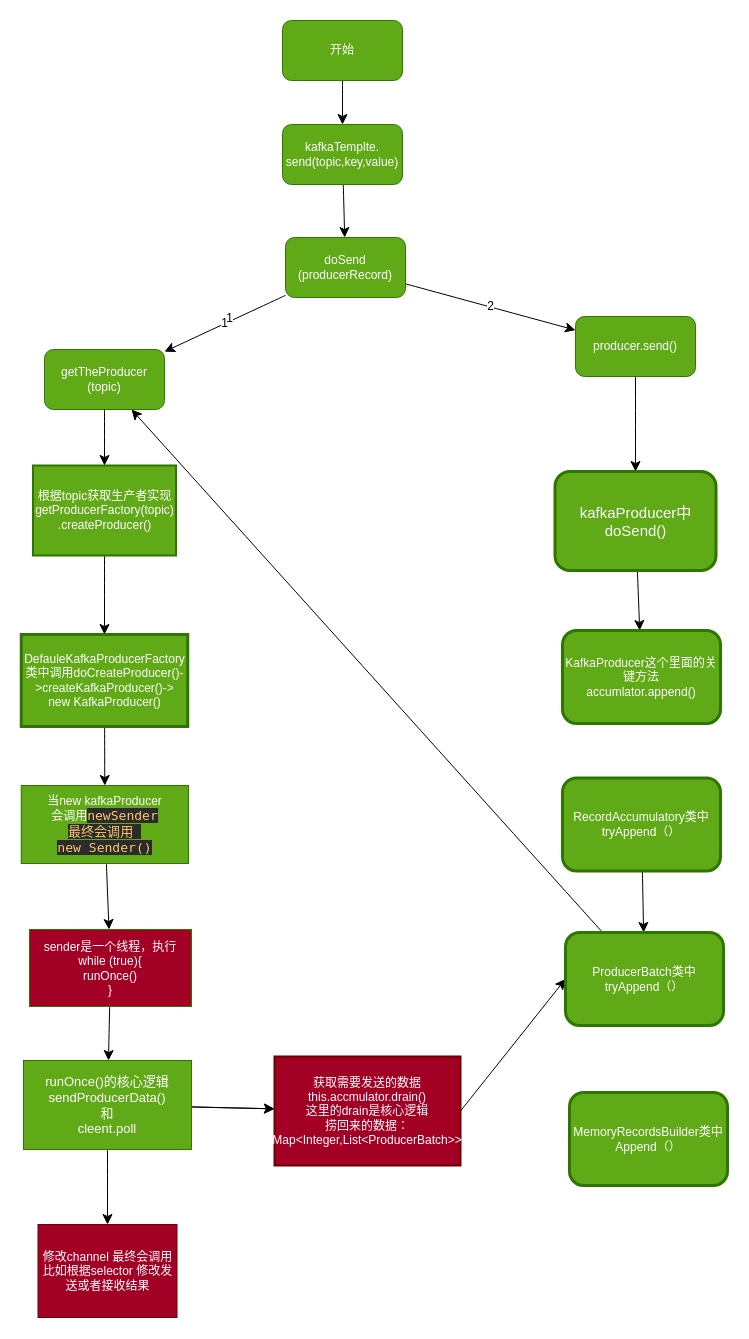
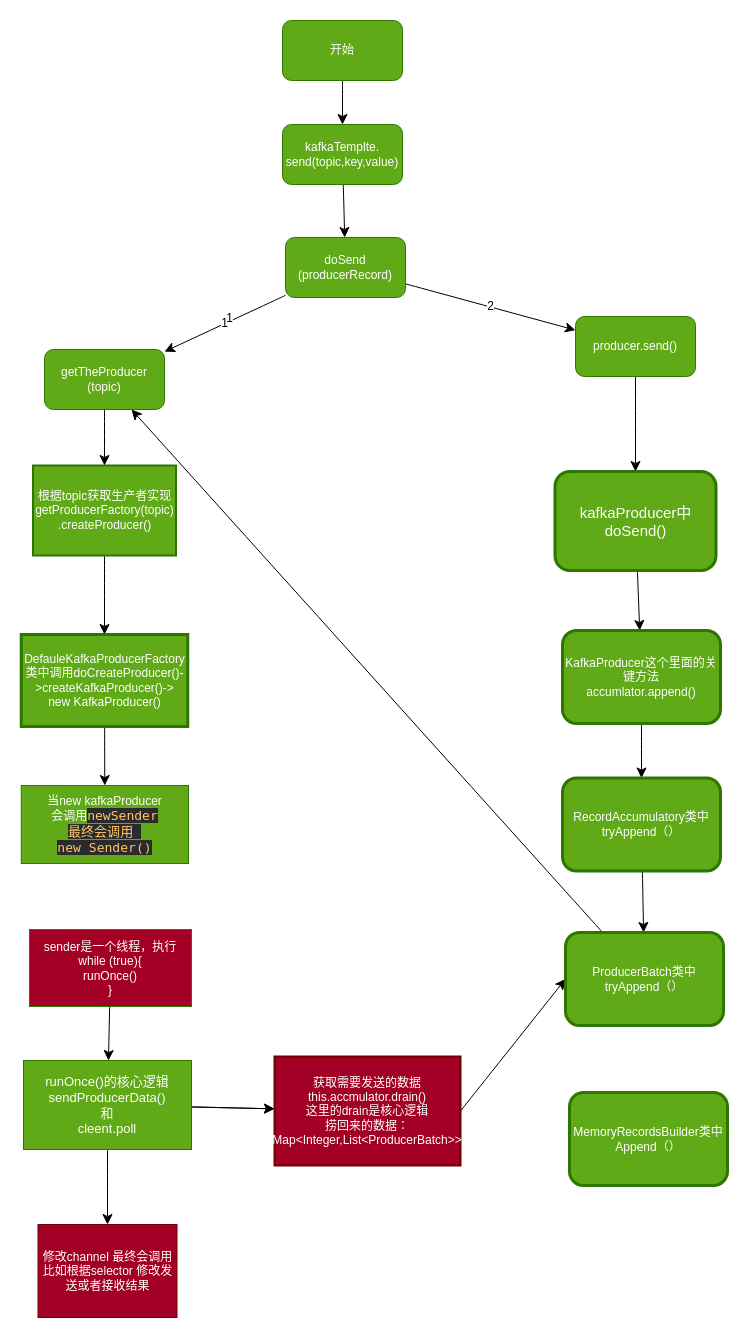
edge "KafkaProducer这个里面的关键方法 accumlator.append()" -> "RecordAccumulatory类中tryAppend（）": added
edge "当new kafkaProducer 会调用newSender 最终会调用 new Sender()" -> "sender是一个线程，执行while (true){ runOnce() }": removed
